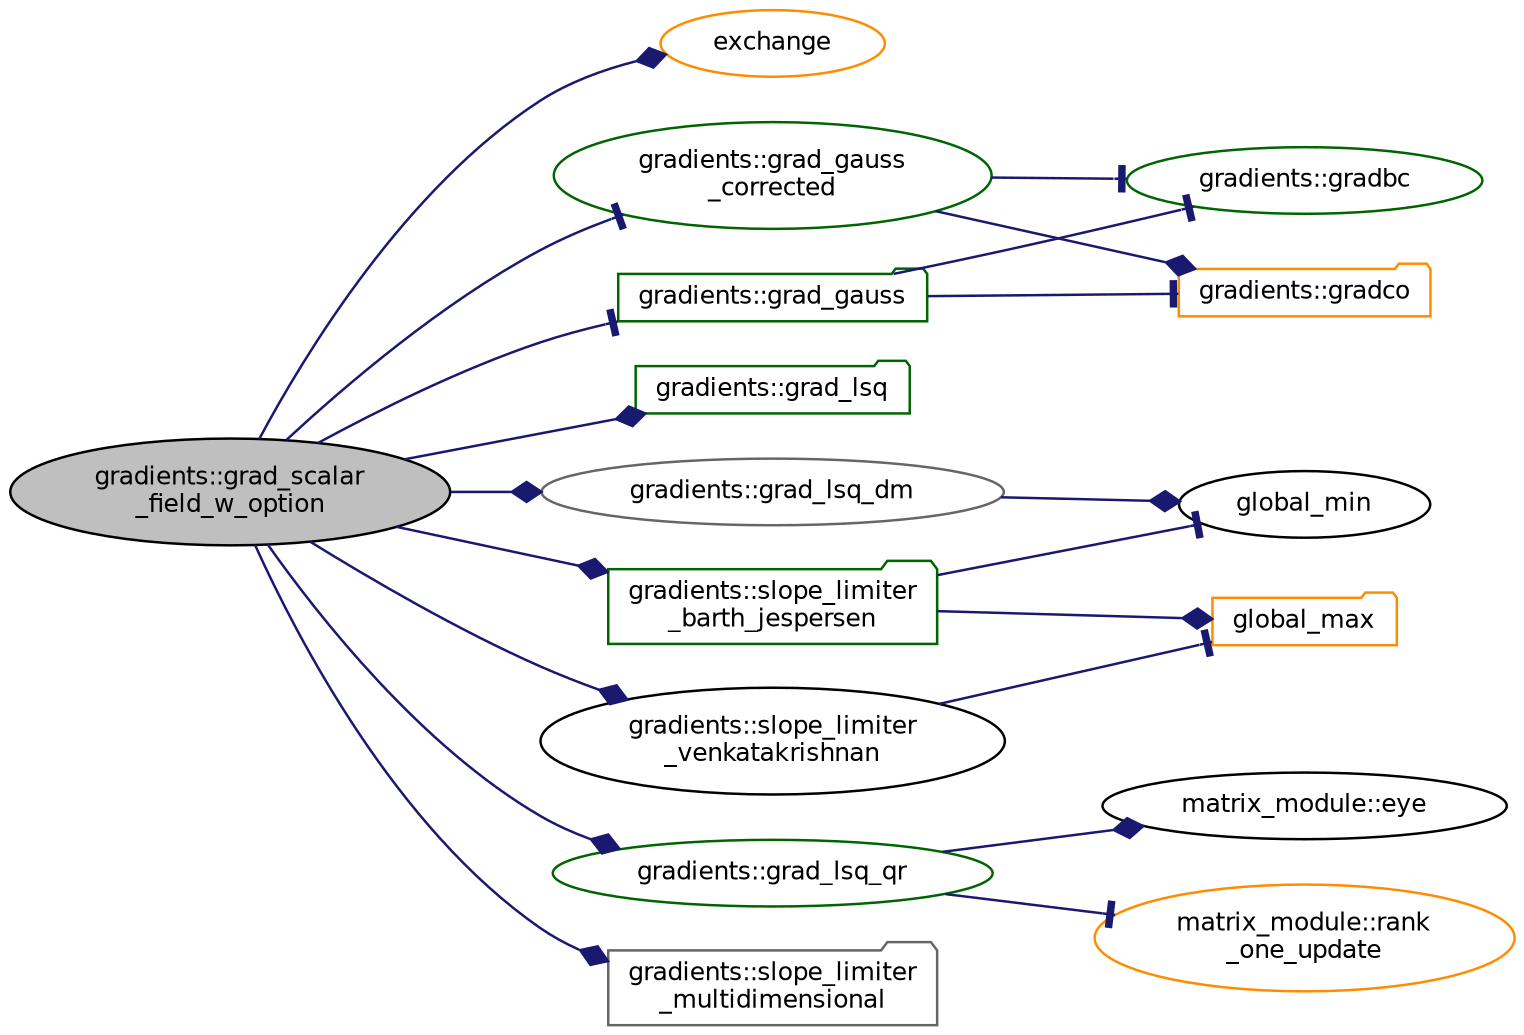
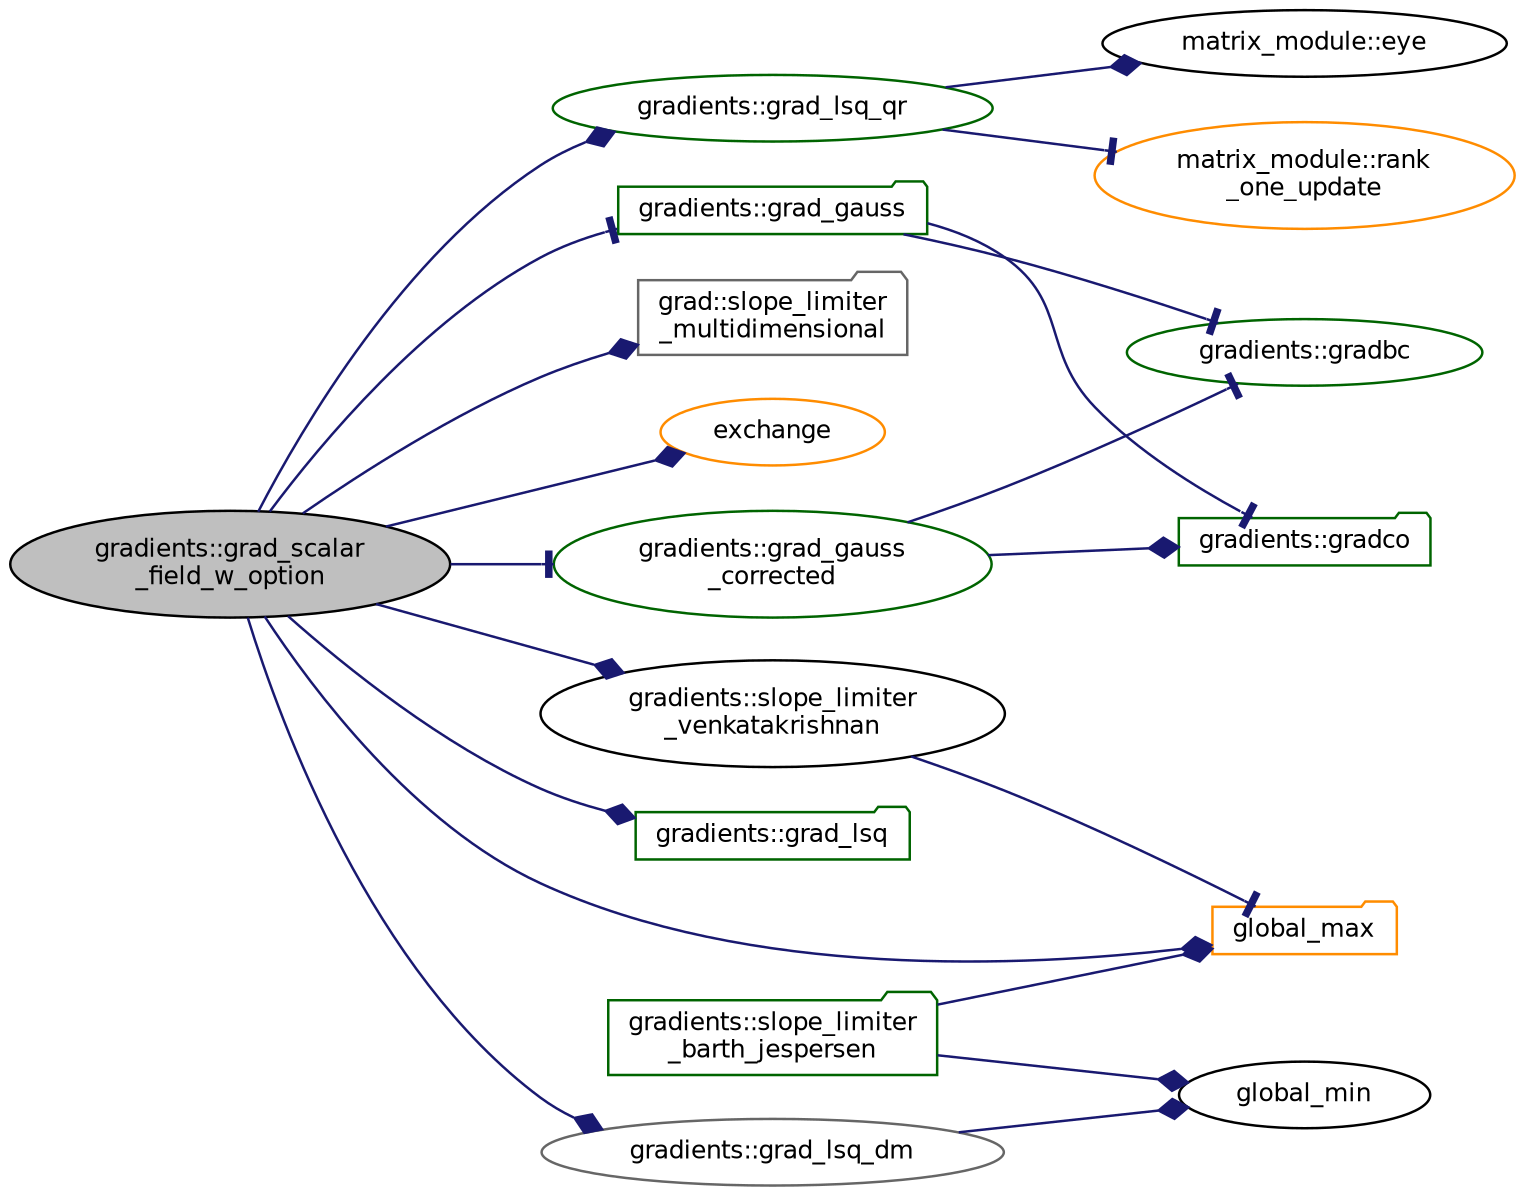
node "gradients::gradco": color darkorange -> darkgreen
edge "gradients::grad_scalar _field_w_option" -> "gradients::slope_limiter _barth_jespersen": now "gradients::grad_scalar _field_w_option" -> "global_max"
edge "gradients::slope_limiter _barth_jespersen" -> "global_min": arrowhead tee -> diamond
node "gradients::slope_limiter _multidimensional": label "gradients::slope_limiter _multidimensional" -> "grad::slope_limiter _multidimensional"
